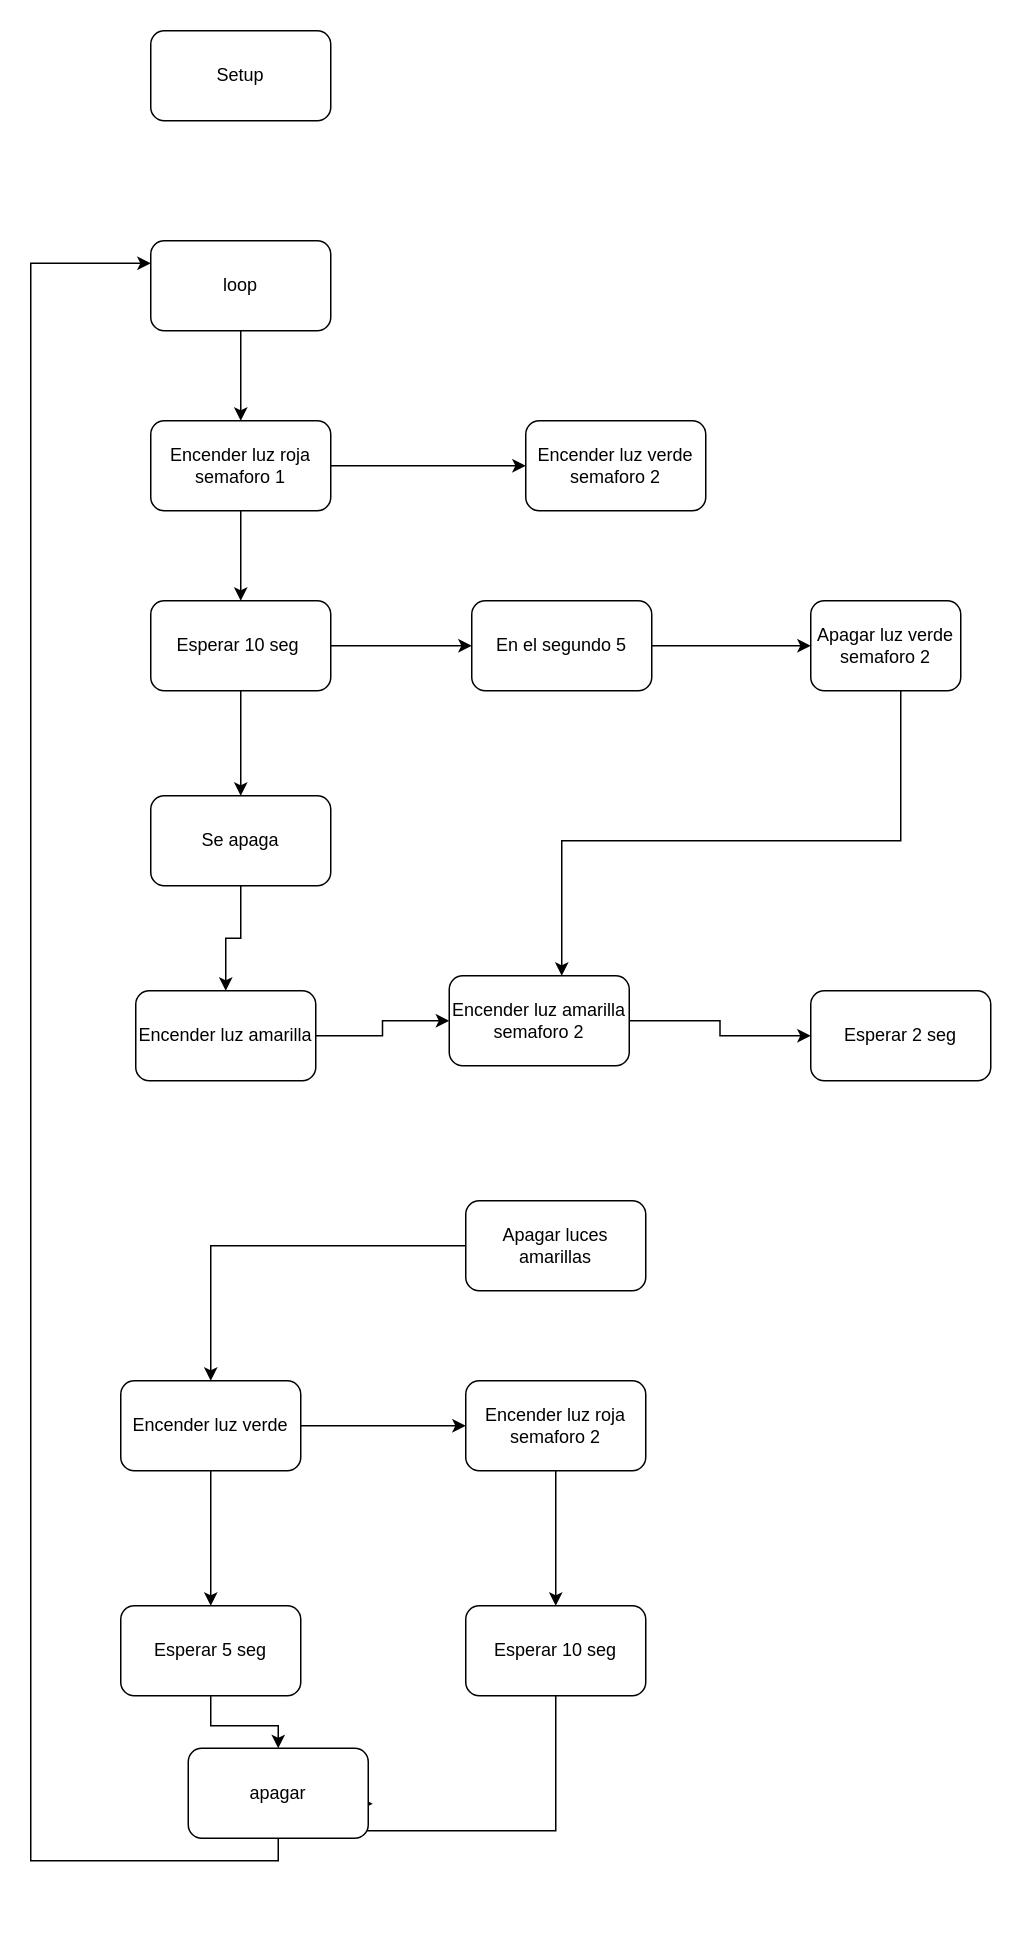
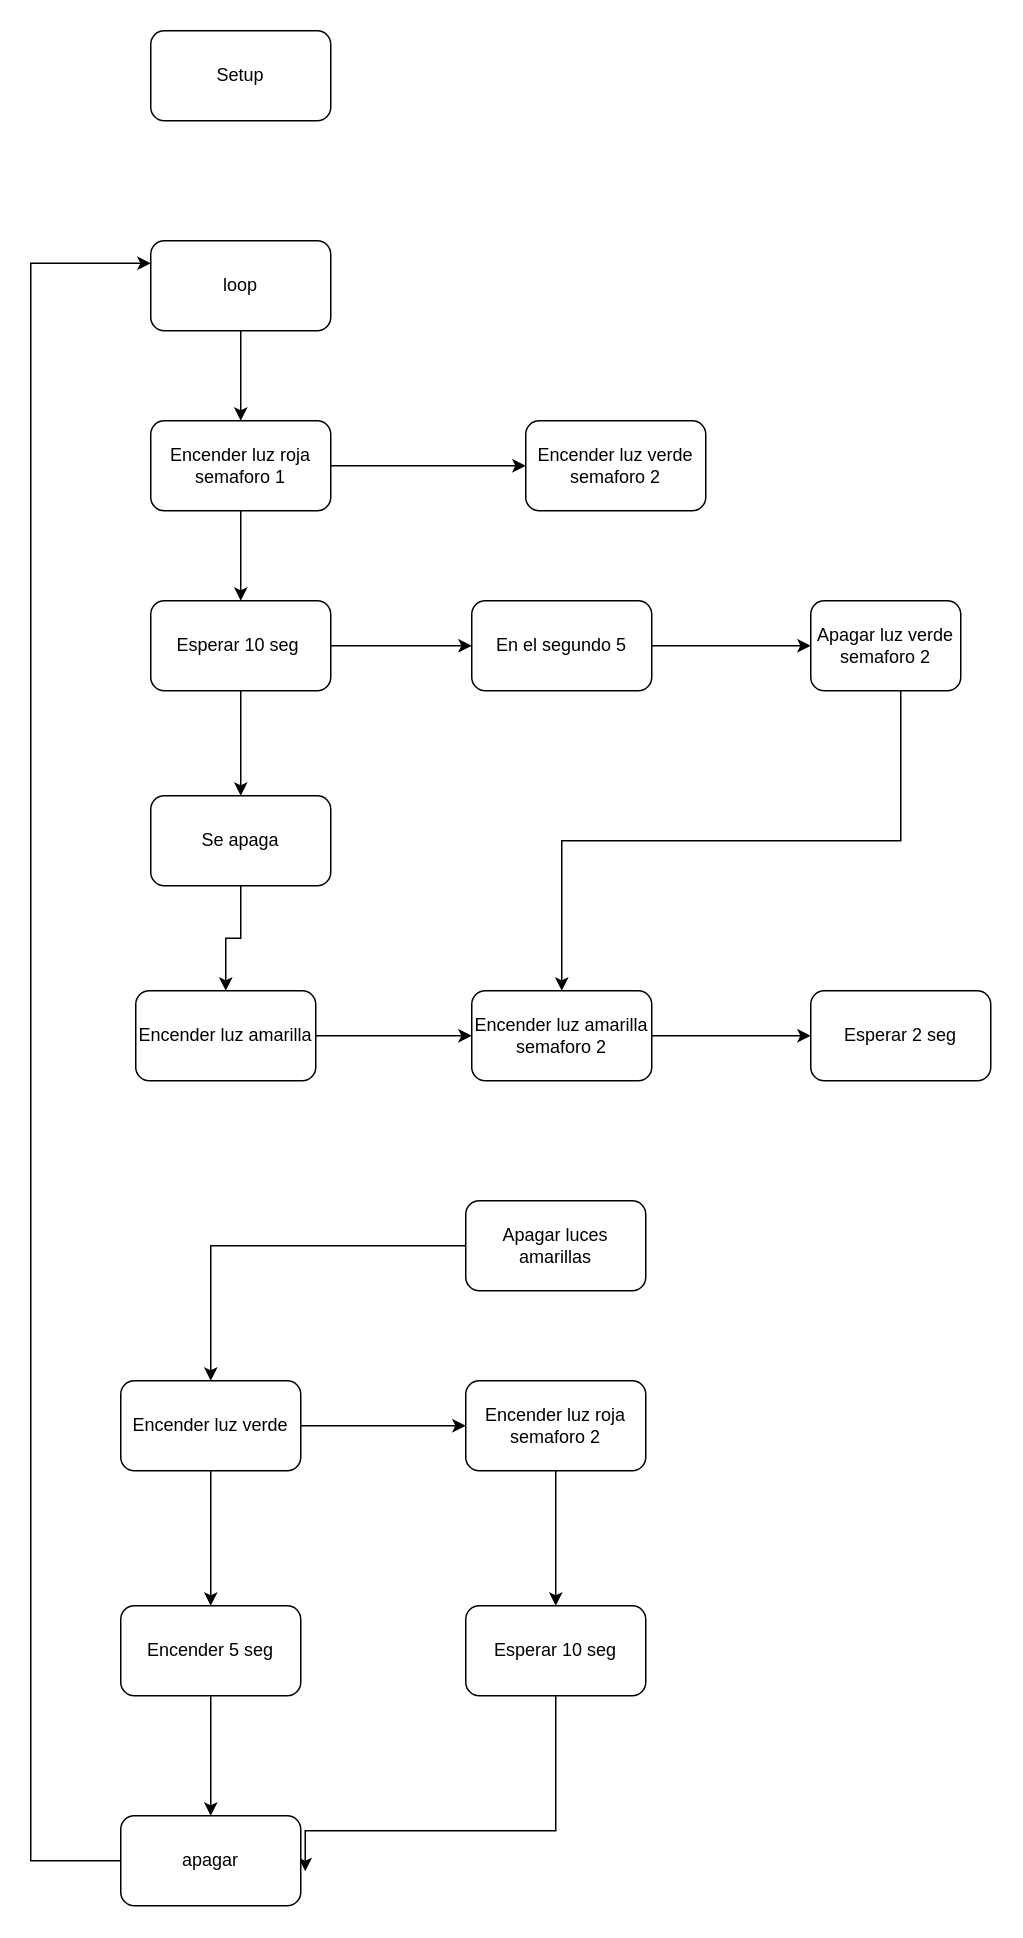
node "Encender luz amarilla semaforo 2": moved (539, 1021) -> (562, 1036)
node "Esperar 5 seg": label "Esperar 5 seg" -> "Encender 5 seg"
node "apagar": moved (278, 1793) -> (211, 1861)
